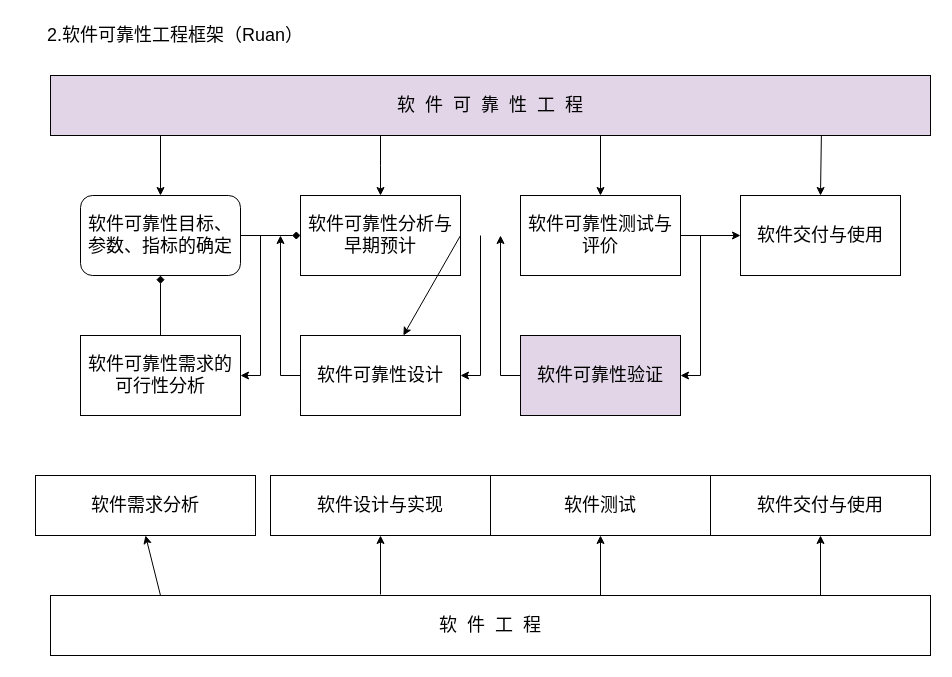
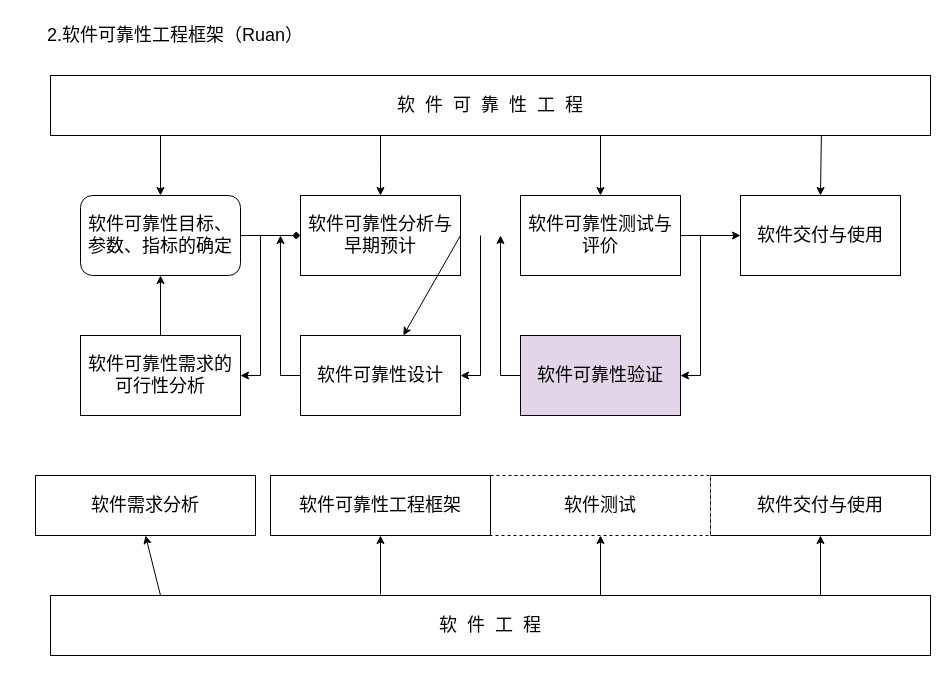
node "软 件 可 靠 性 工 程": fillcolor #e1d5e7 -> #ffffff
edge "软件可靠性需求的可行性分析" -> "软件可靠性目标、参数、指标的确定": arrowhead diamond -> classic
node "软件设计与实现": label "软件设计与实现" -> "软件可靠性工程框架"
node "软件测试": style solid -> dashed
